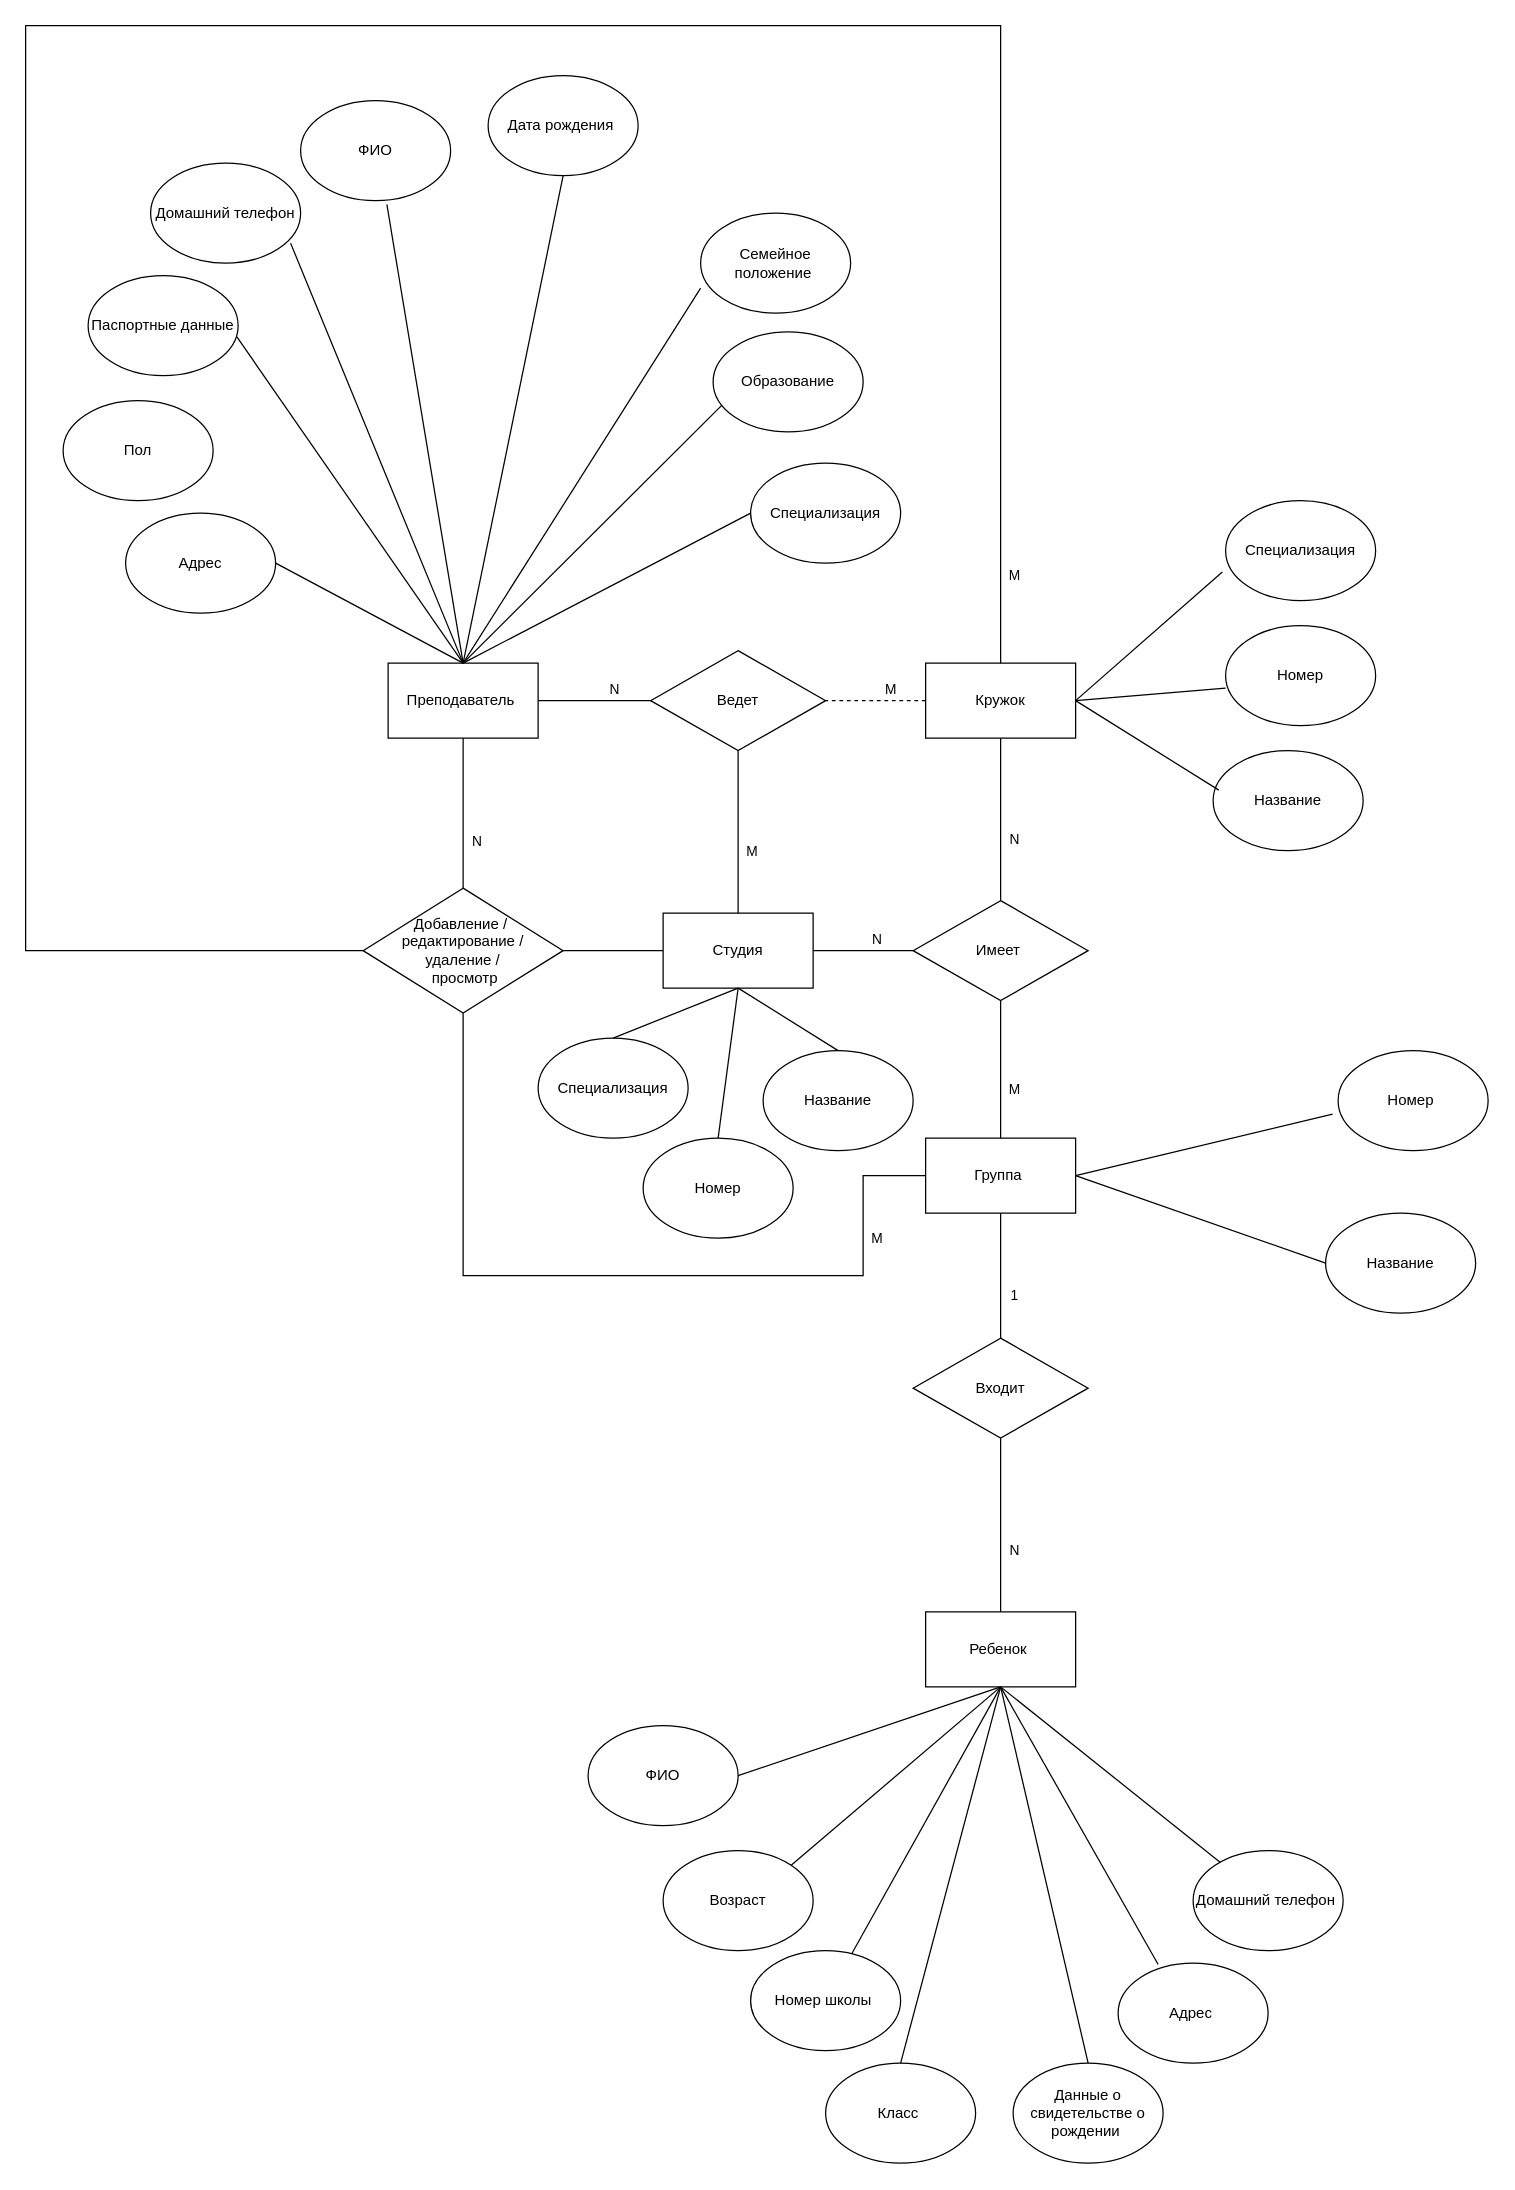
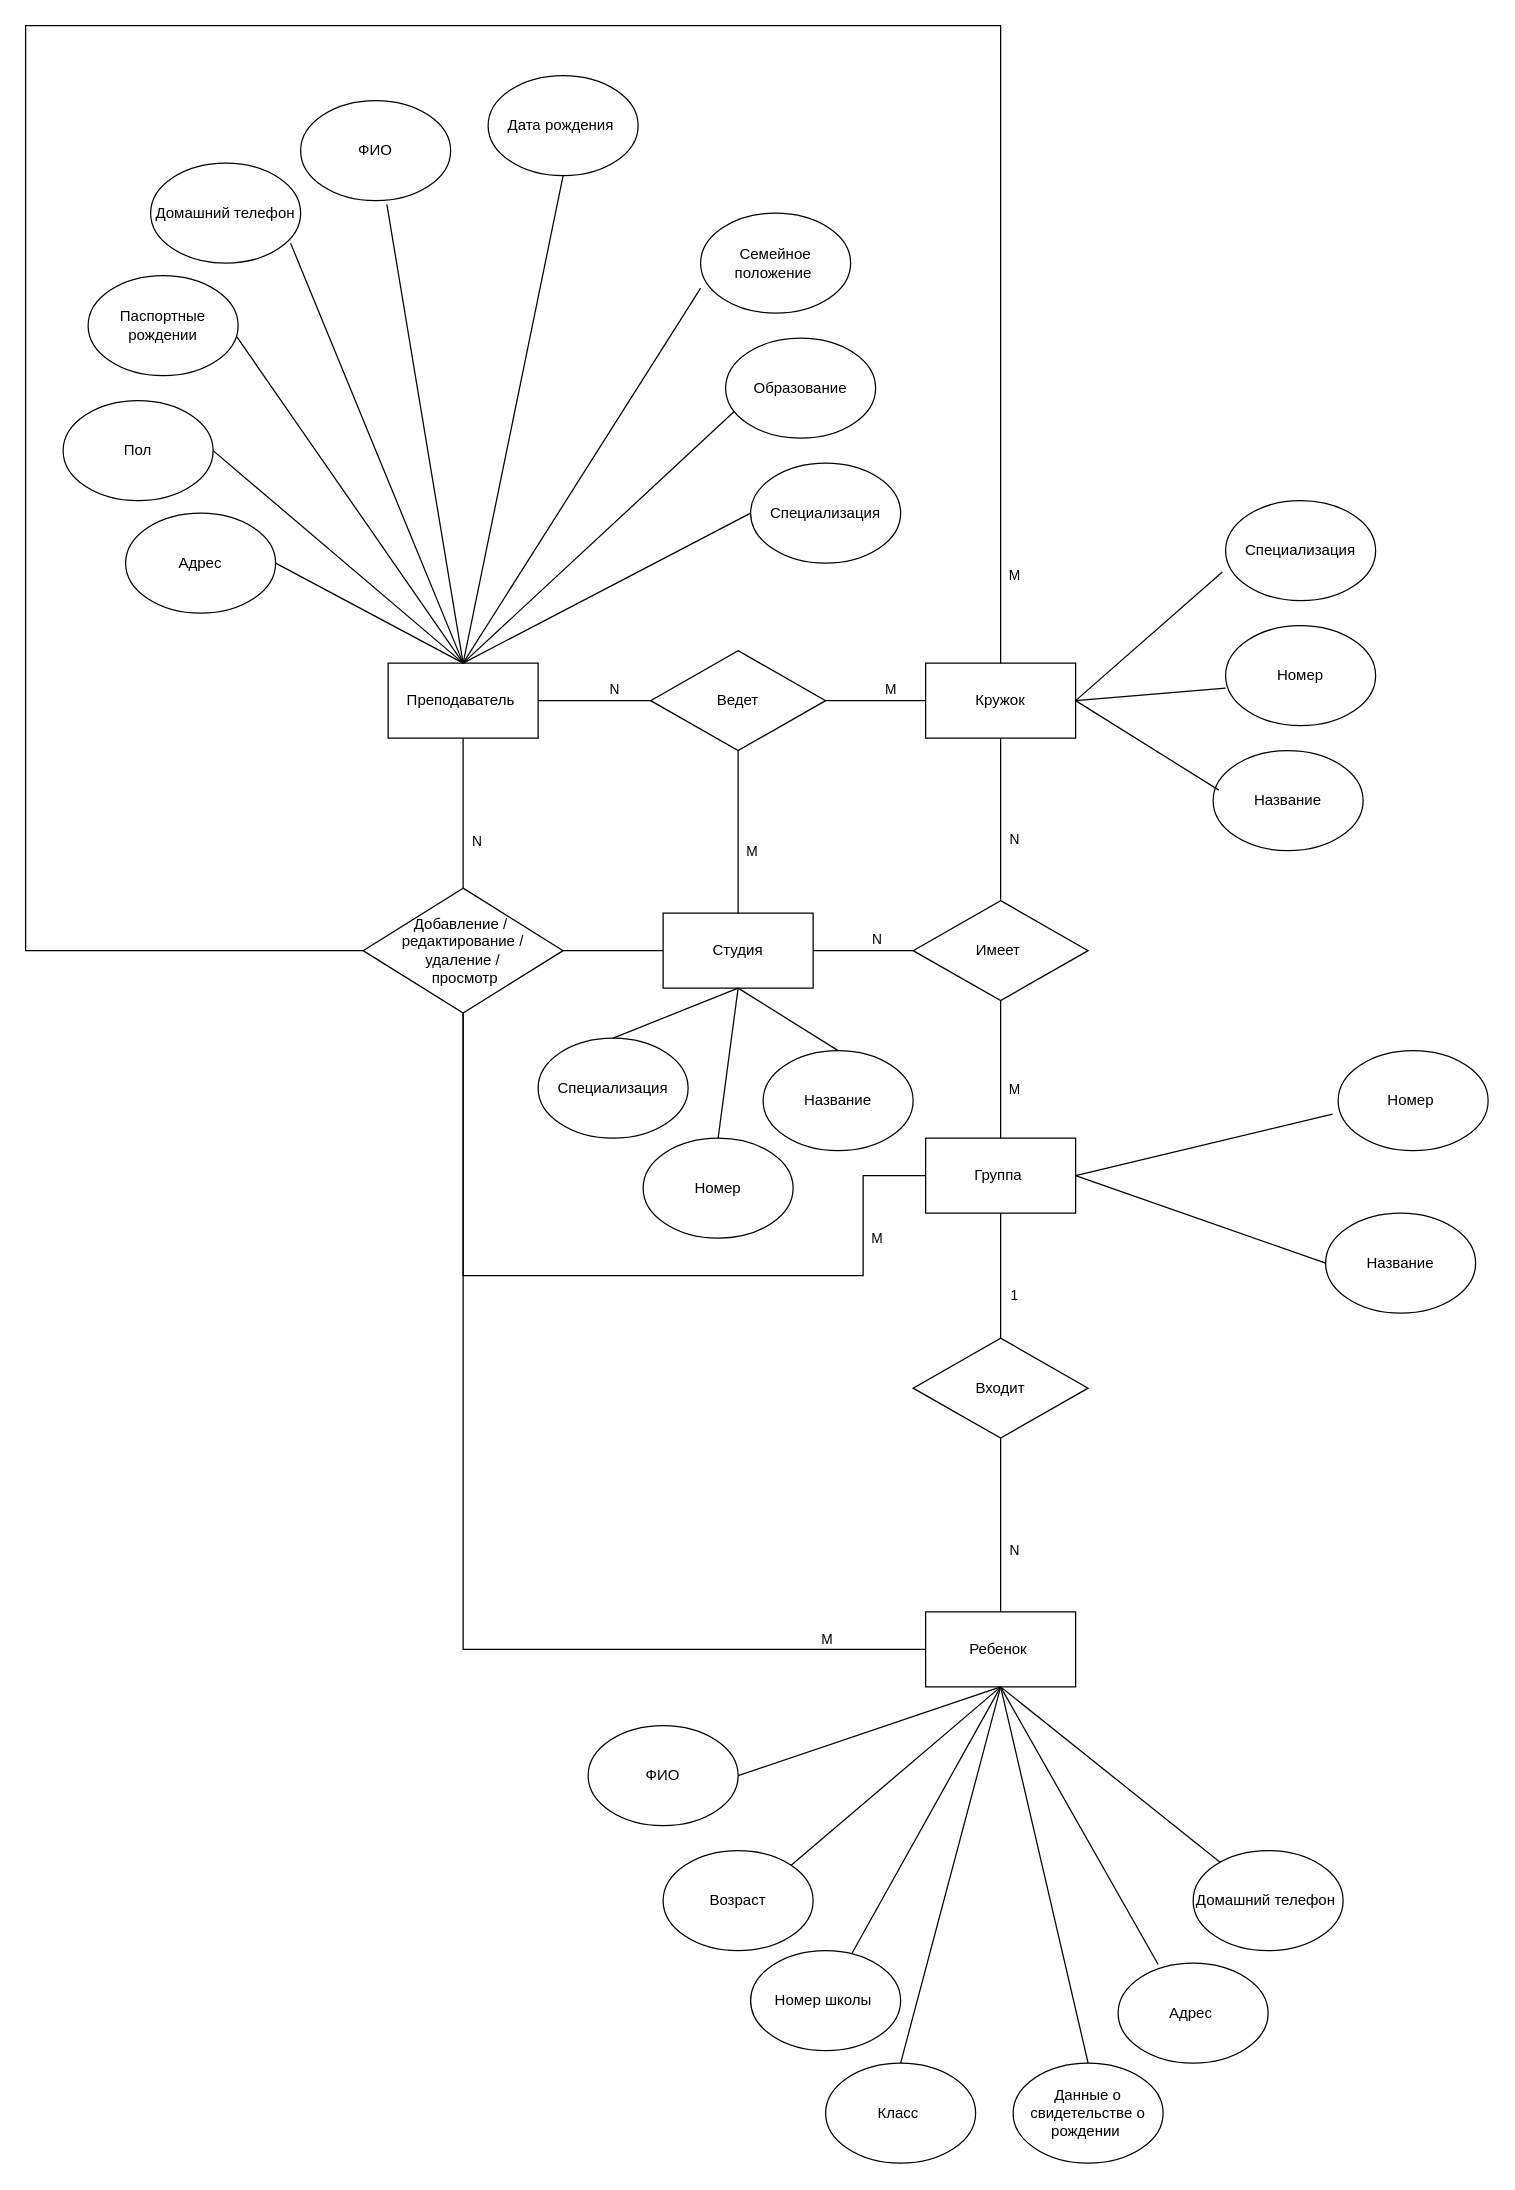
node "Паспортные данные": label "Паспортные данные" -> "Паспортные рождении"
node "Образование": moved (788, 382) -> (801, 388)
edge "Пол" -- "Преподаватель": added
edge "Ведет" -- "Кружок": style dashed -> solid
edge "Добавление / редактирование / удаление / просмотр" -- "Ребенок": added, label "M"
